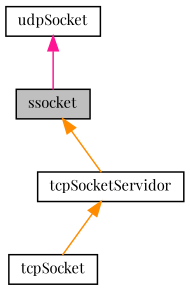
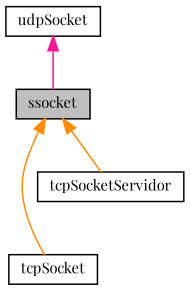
edge "tcpSocket" -> "tcpSocketServidor": now "tcpSocket" -> "ssocket"
